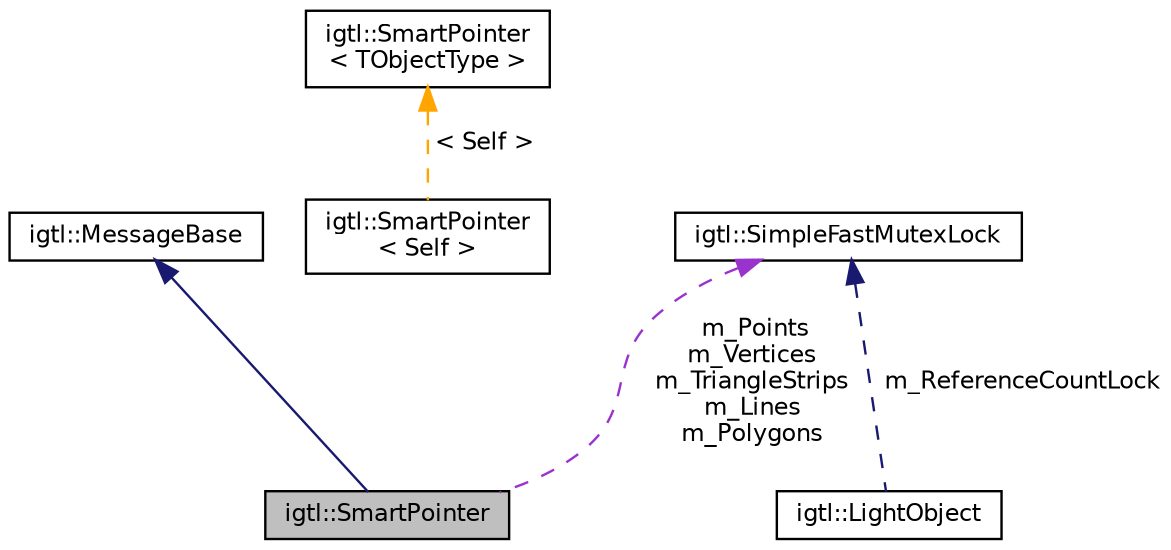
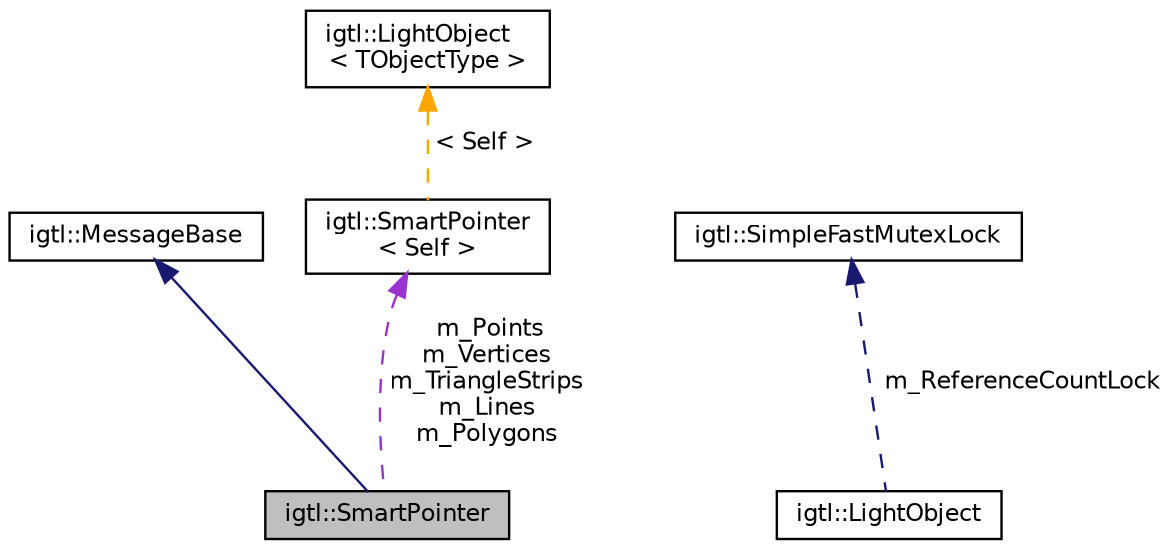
node "igtl::SmartPointer < TObjectType >": label "igtl::SmartPointer < TObjectType >" -> "igtl::LightObject < TObjectType >"
edge "igtl::SmartPointer" -> "igtl::SimpleFastMutexLock": now "igtl::SmartPointer" -> "igtl::SmartPointer < Self >"
